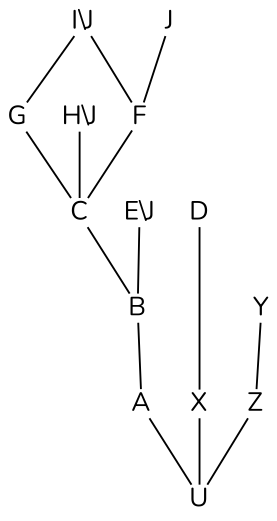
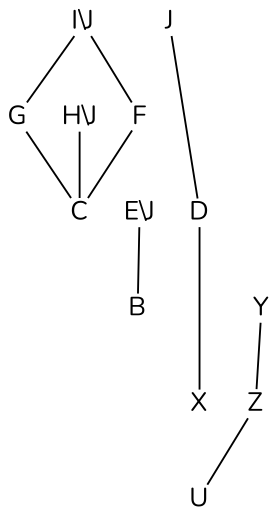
edge "J" -- "F": now "J" -- "D"
edge "C" -- "B": removed
node "A": removed
edge "X" -- "U": removed
